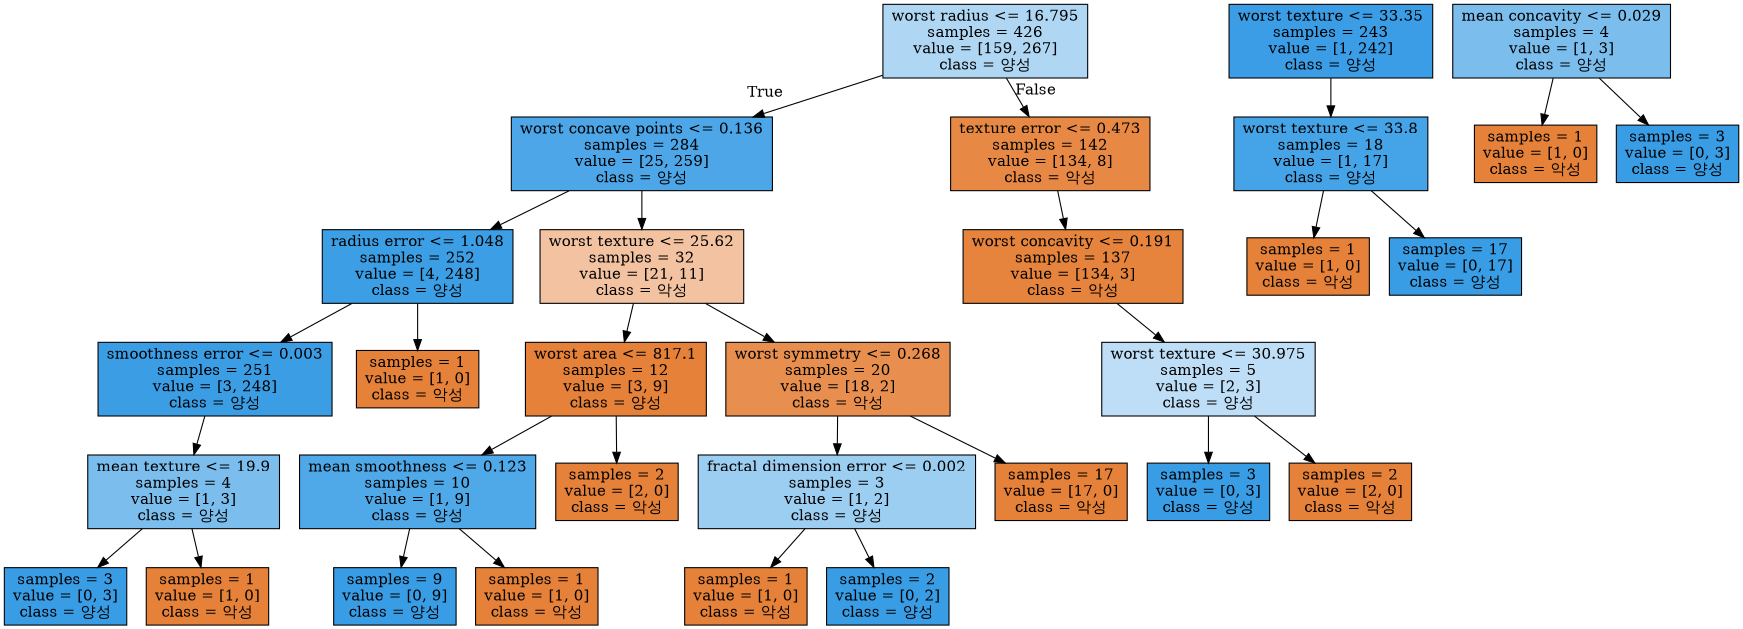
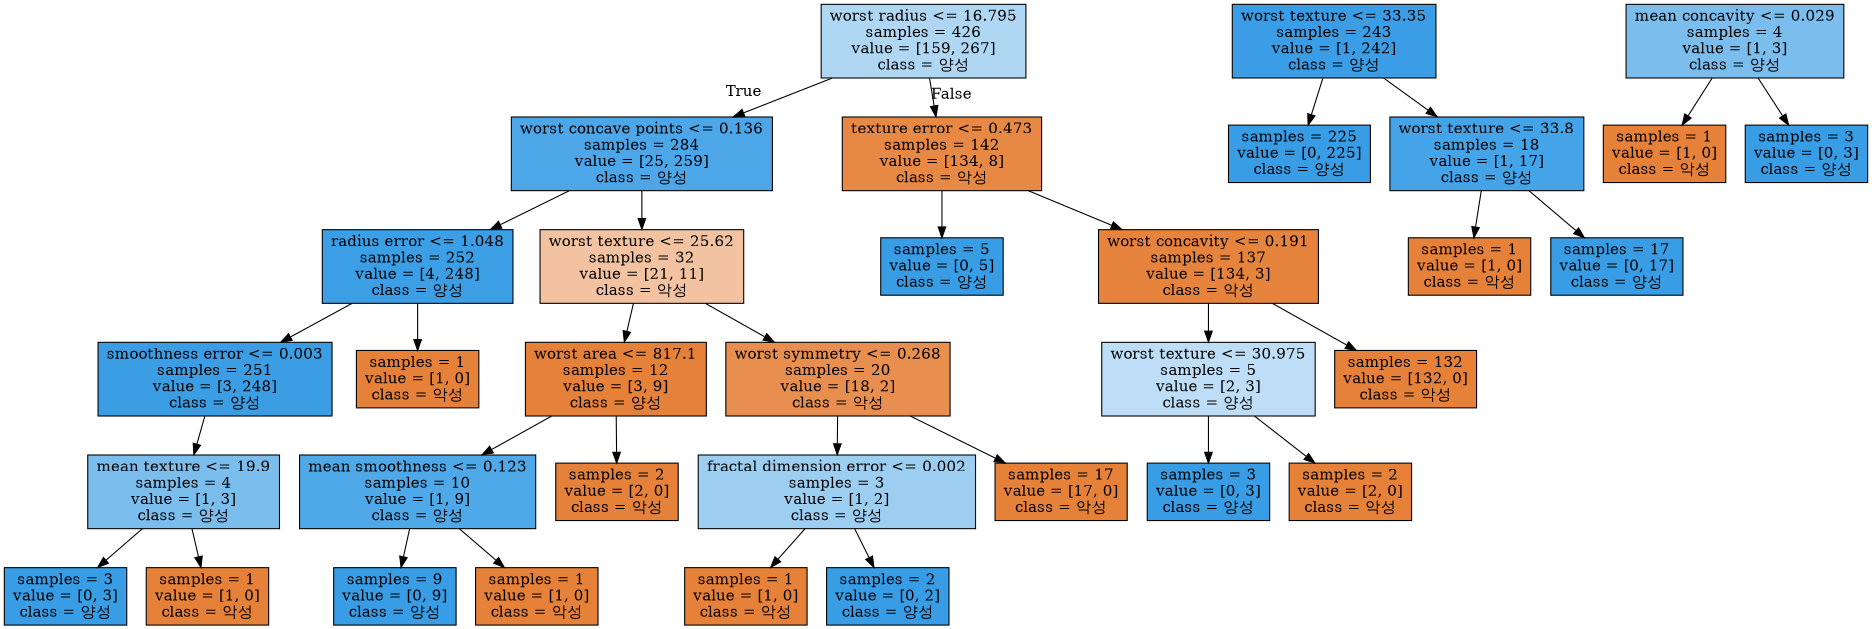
node "samples = 225 value = [0, 225] class = 양성": added
node "samples = 5 value = [0, 5] class = 양성": added
node "samples = 132 value = [132, 0] class = 악성": added
